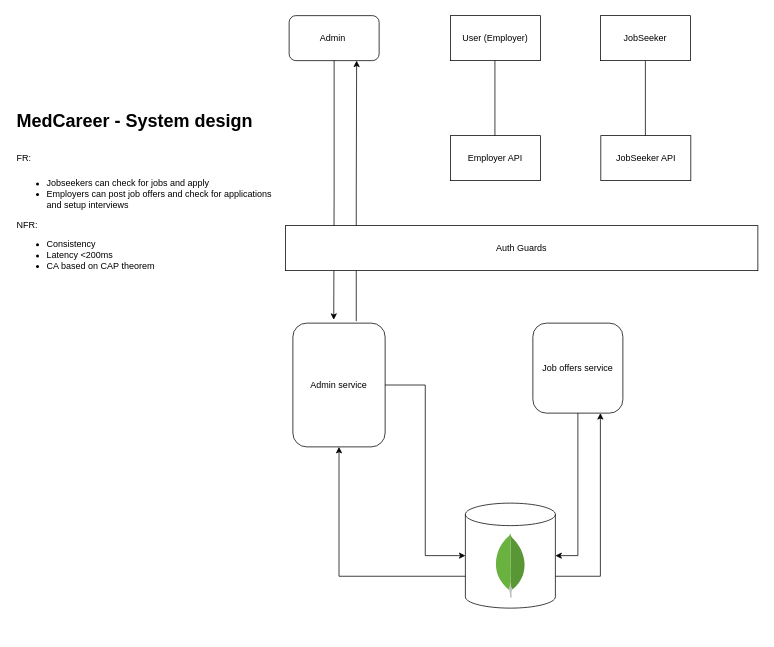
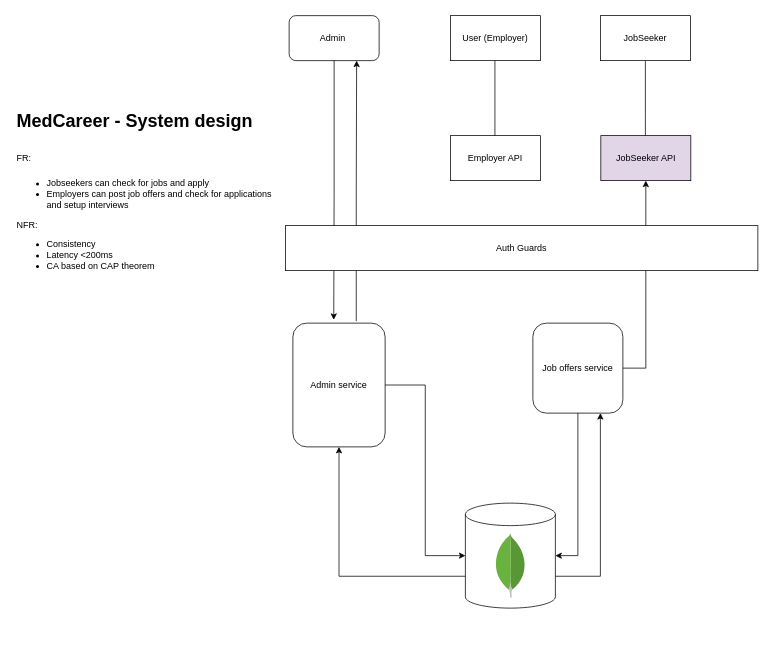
node "JobSeeker API": fillcolor #ffffff -> #e1d5e7
edge "Job offers service" -> "JobSeeker API": added
